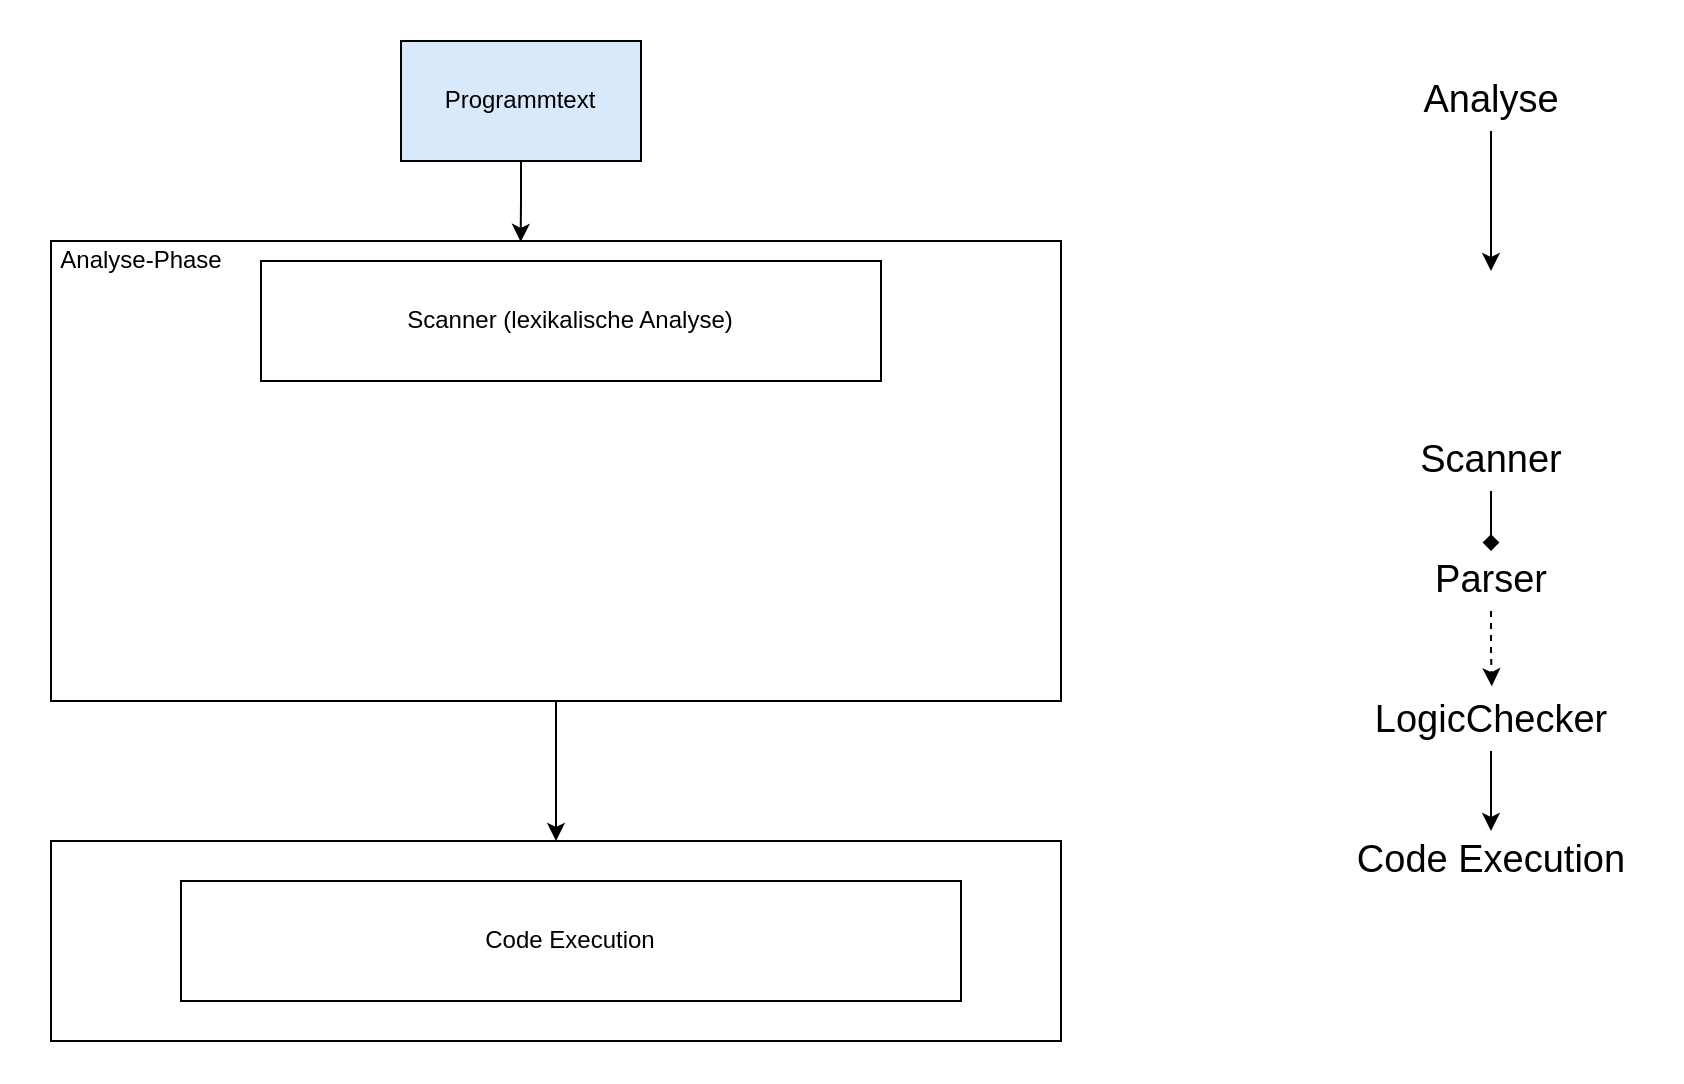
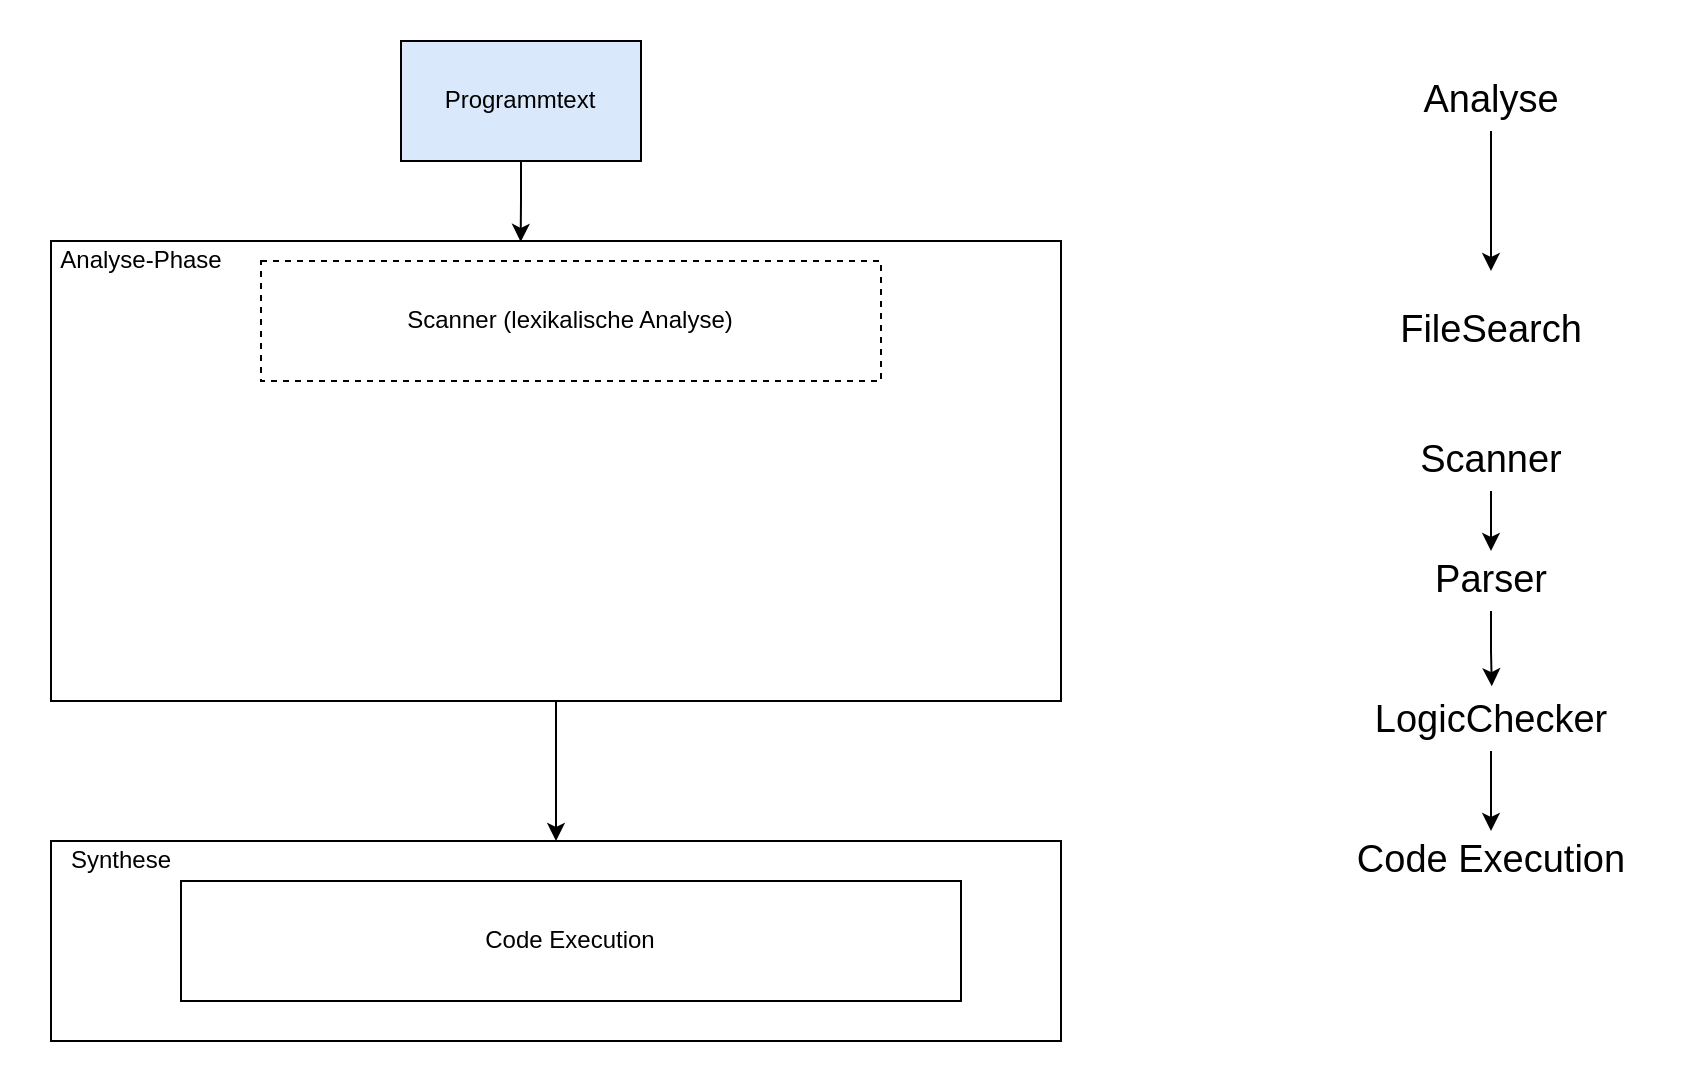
node "Scanner (lexikalische Analyse)": style solid -> dashed
node "FileSearch": added
edge "Scanner" -> "Parser": arrowhead diamond -> classic
edge "Parser" -> "LogicChecker": style dashed -> solid
node "Synthese": added
